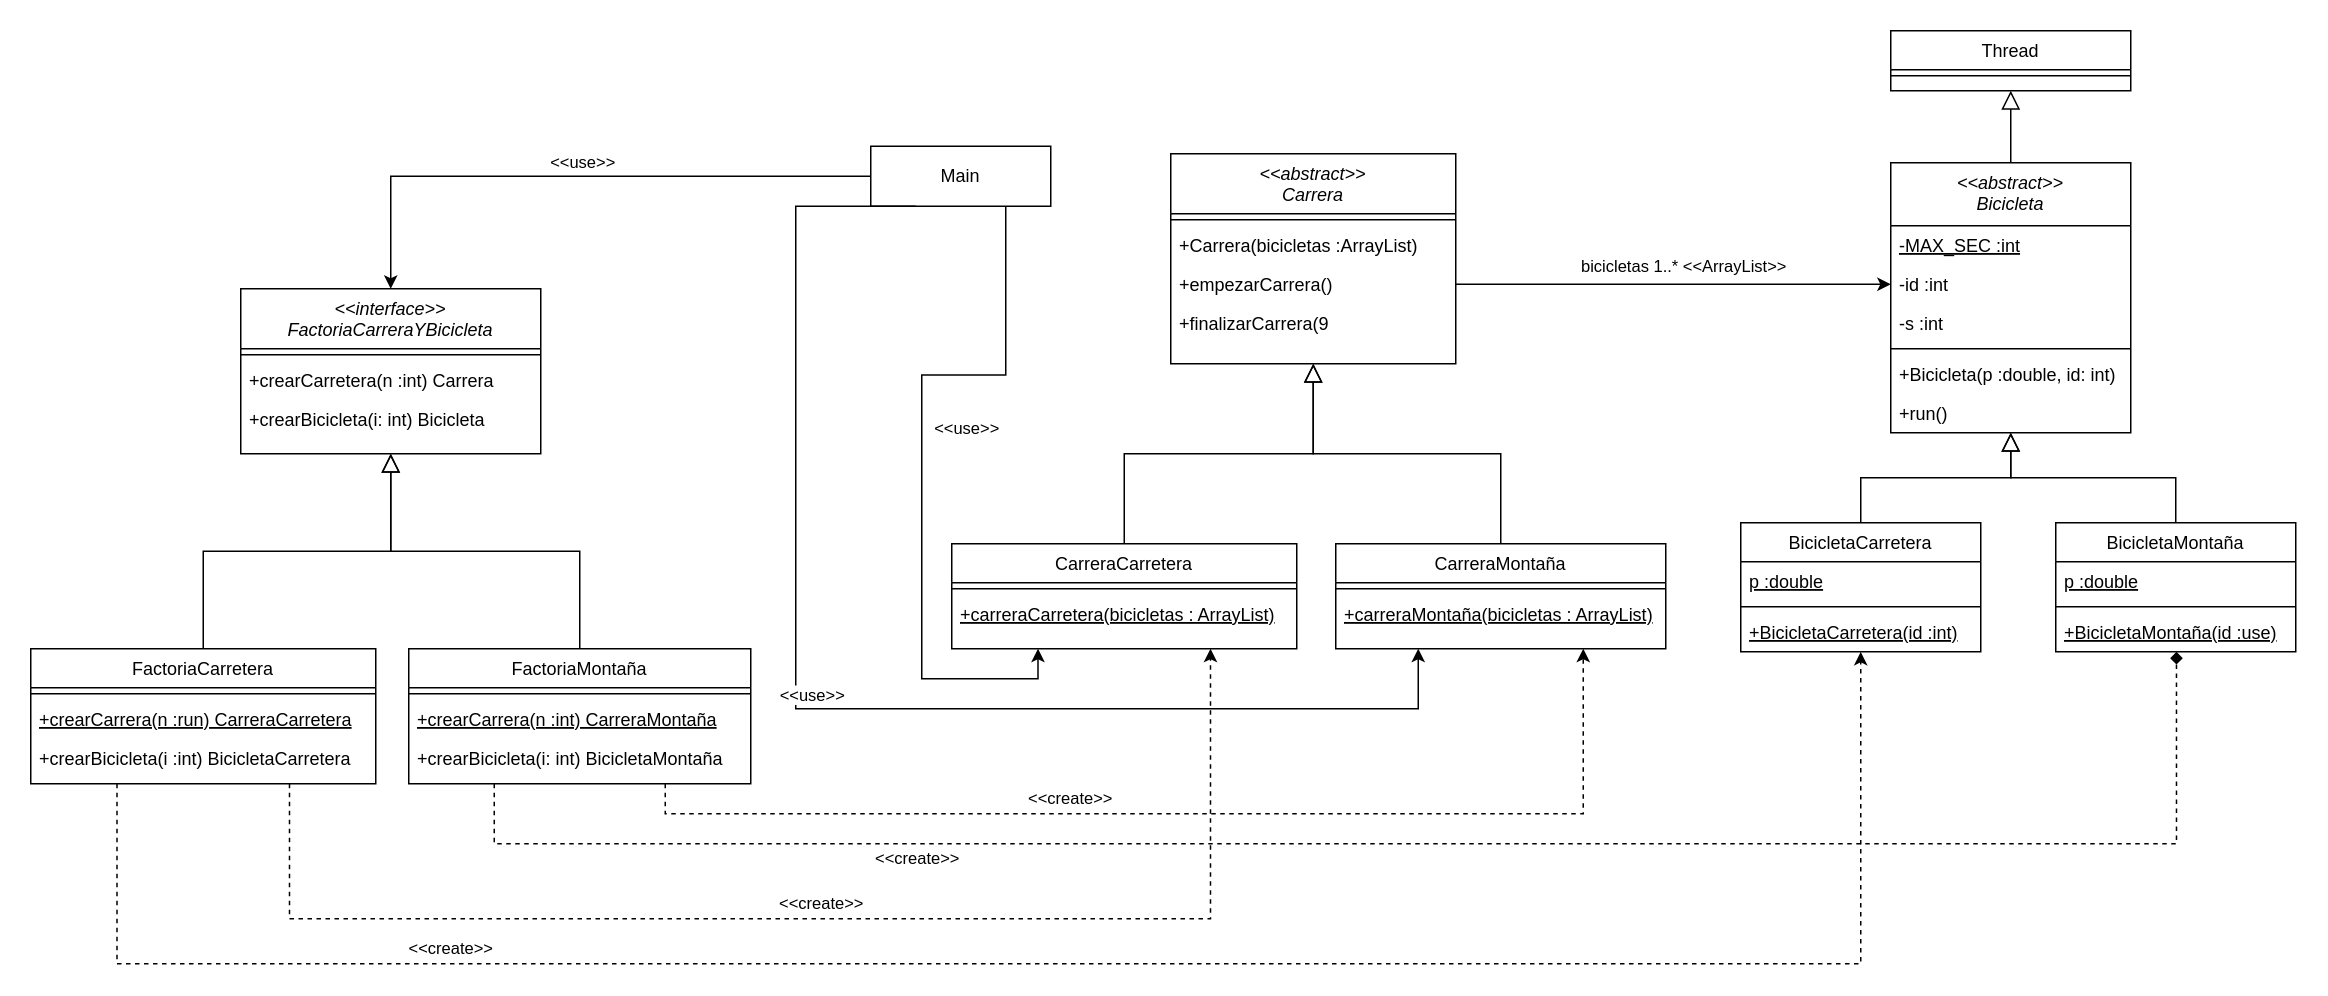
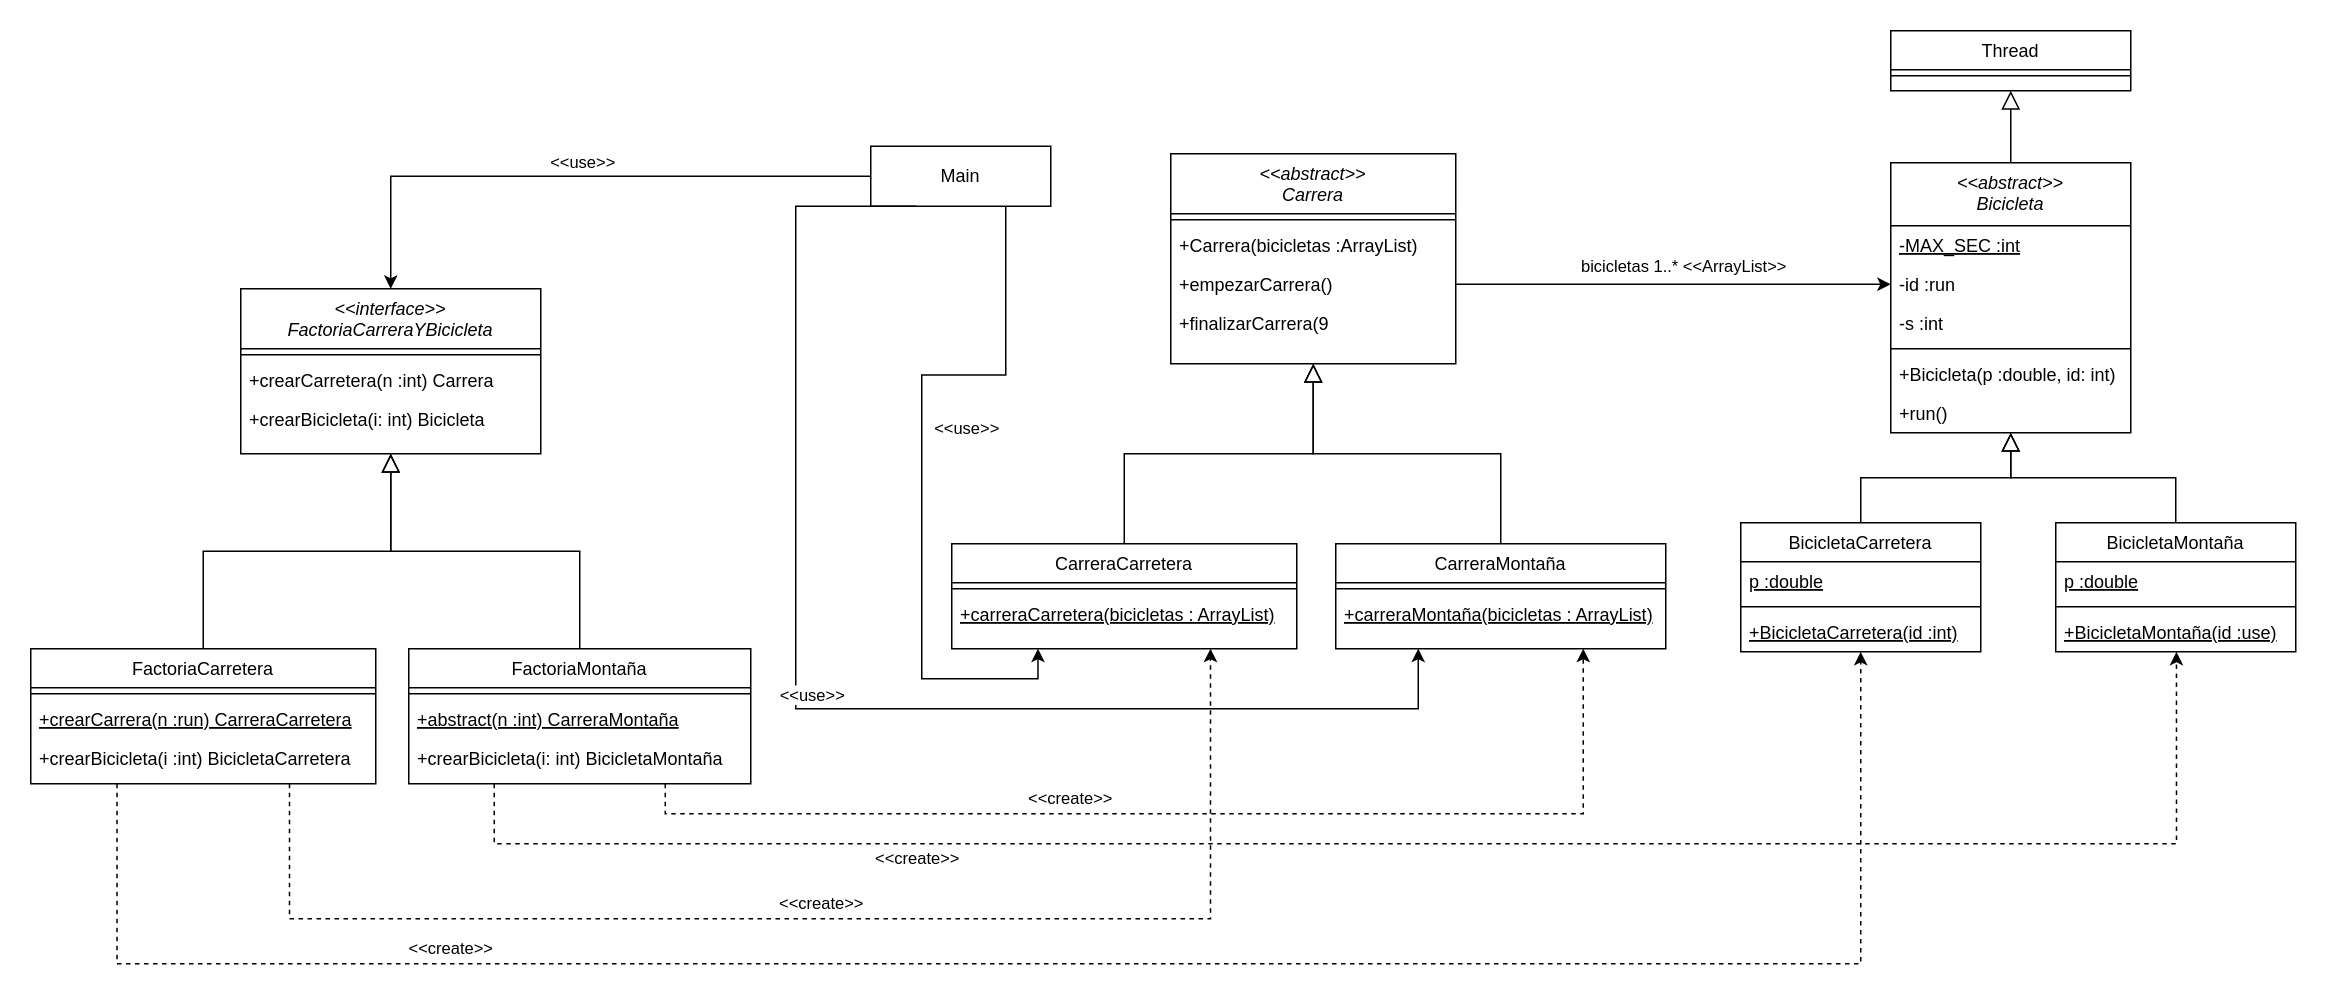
node "-id :int": label "-id :int" -> "-id :run"
edge "FactoriaMontaña" -> "+BicicletaMontaña(id :use)": arrowhead diamond -> classic
node "+crearCarrera(n :int) CarreraMontaña": label "+crearCarrera(n :int) CarreraMontaña" -> "+abstract(n :int) CarreraMontaña"
